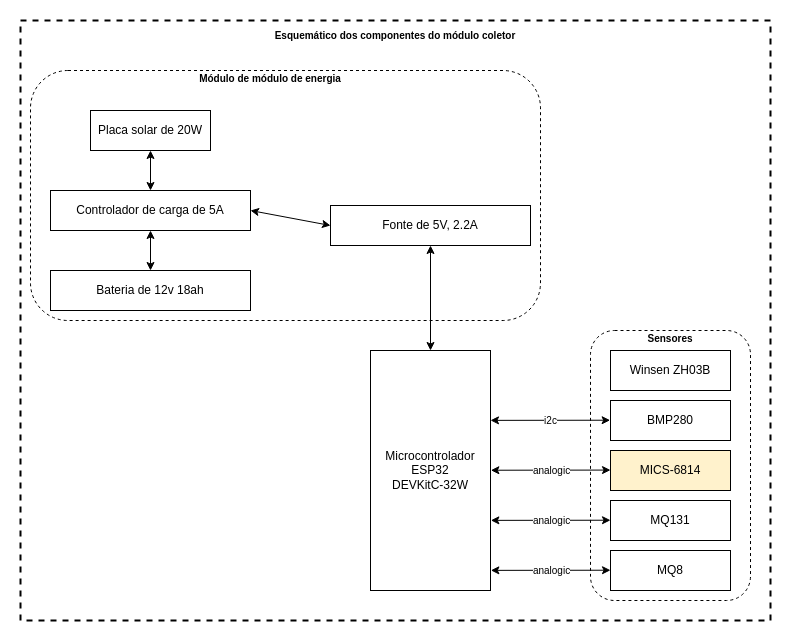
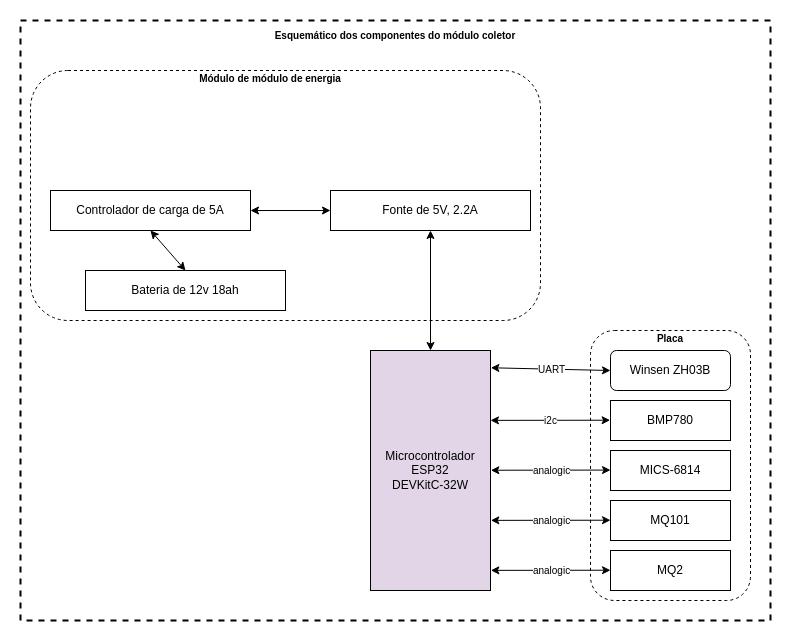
node "Placa solar de 20W": removed
edge "Placa solar de 20W" -- "Controlador de carga de 5A": removed
node "Fonte de 5V, 2.2A": moved (431, 226) -> (431, 211)
node "Bateria de 12v 18ah": moved (151, 291) -> (186, 291)
node "Sensores": label "Sensores" -> "Placa"
edge "Winsen ZH03B" -- "Microcontrolador ESP32 DEVKitC-32W": added, label "UART"
node "Winsen ZH03B": shape rectangle -> rounded rectangle
node "BMP280": label "BMP280" -> "BMP780"
node "Microcontrolador ESP32 DEVKitC-32W": fillcolor #ffffff -> #e1d5e7
node "MICS-6814": fillcolor #fff2cc -> #ffffff
node "MQ131": label "MQ131" -> "MQ101"
node "MQ8": label "MQ8" -> "MQ2"
